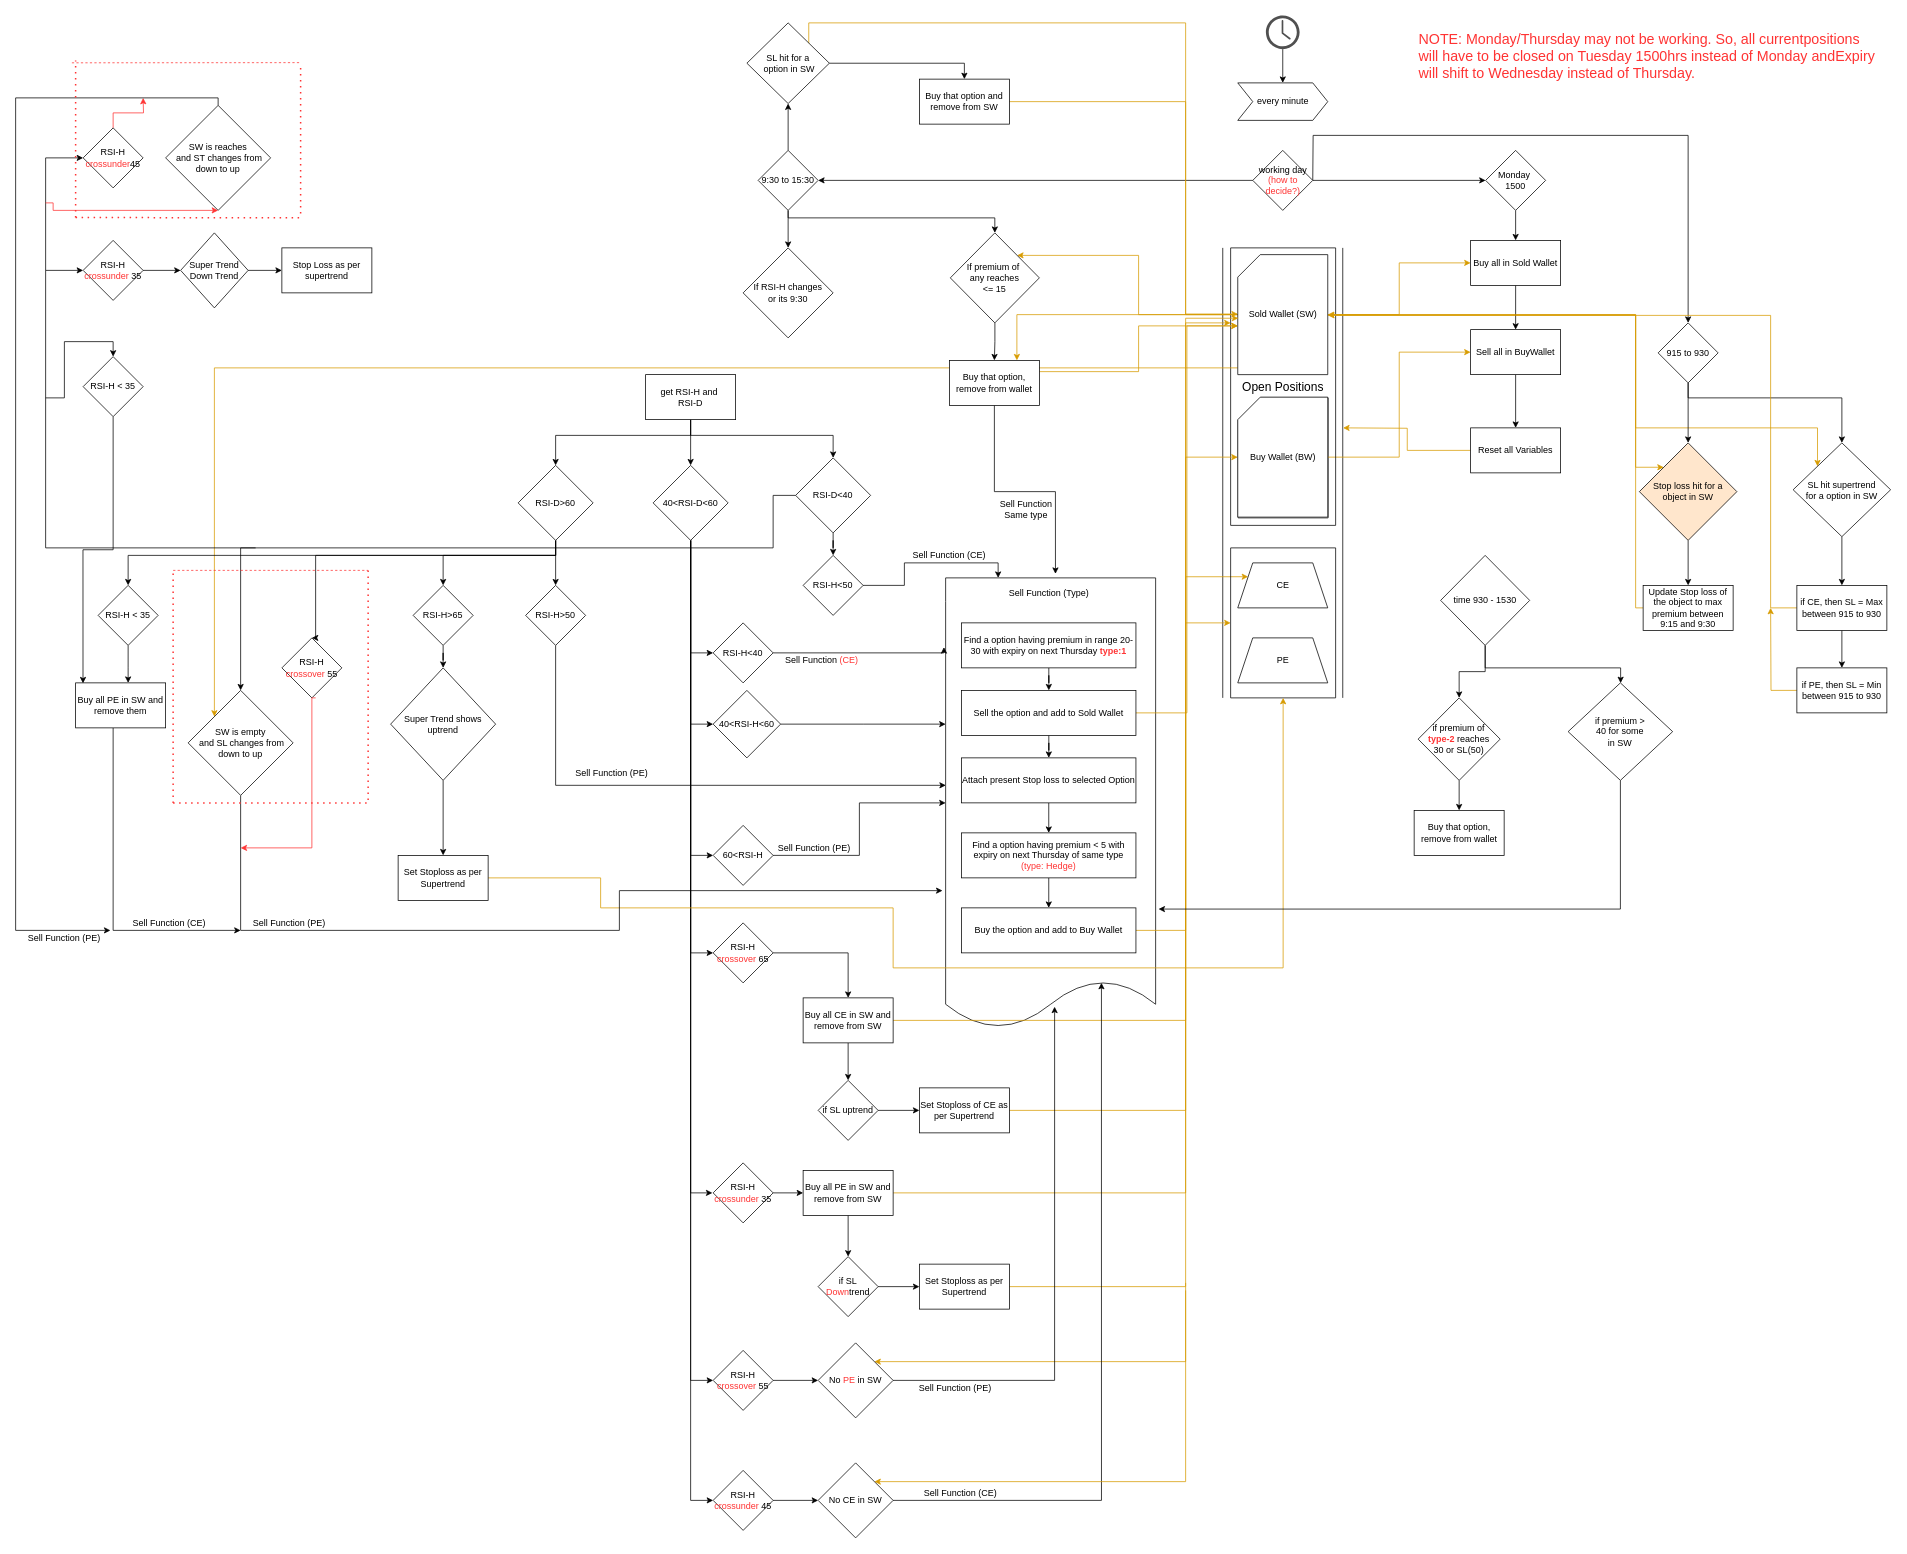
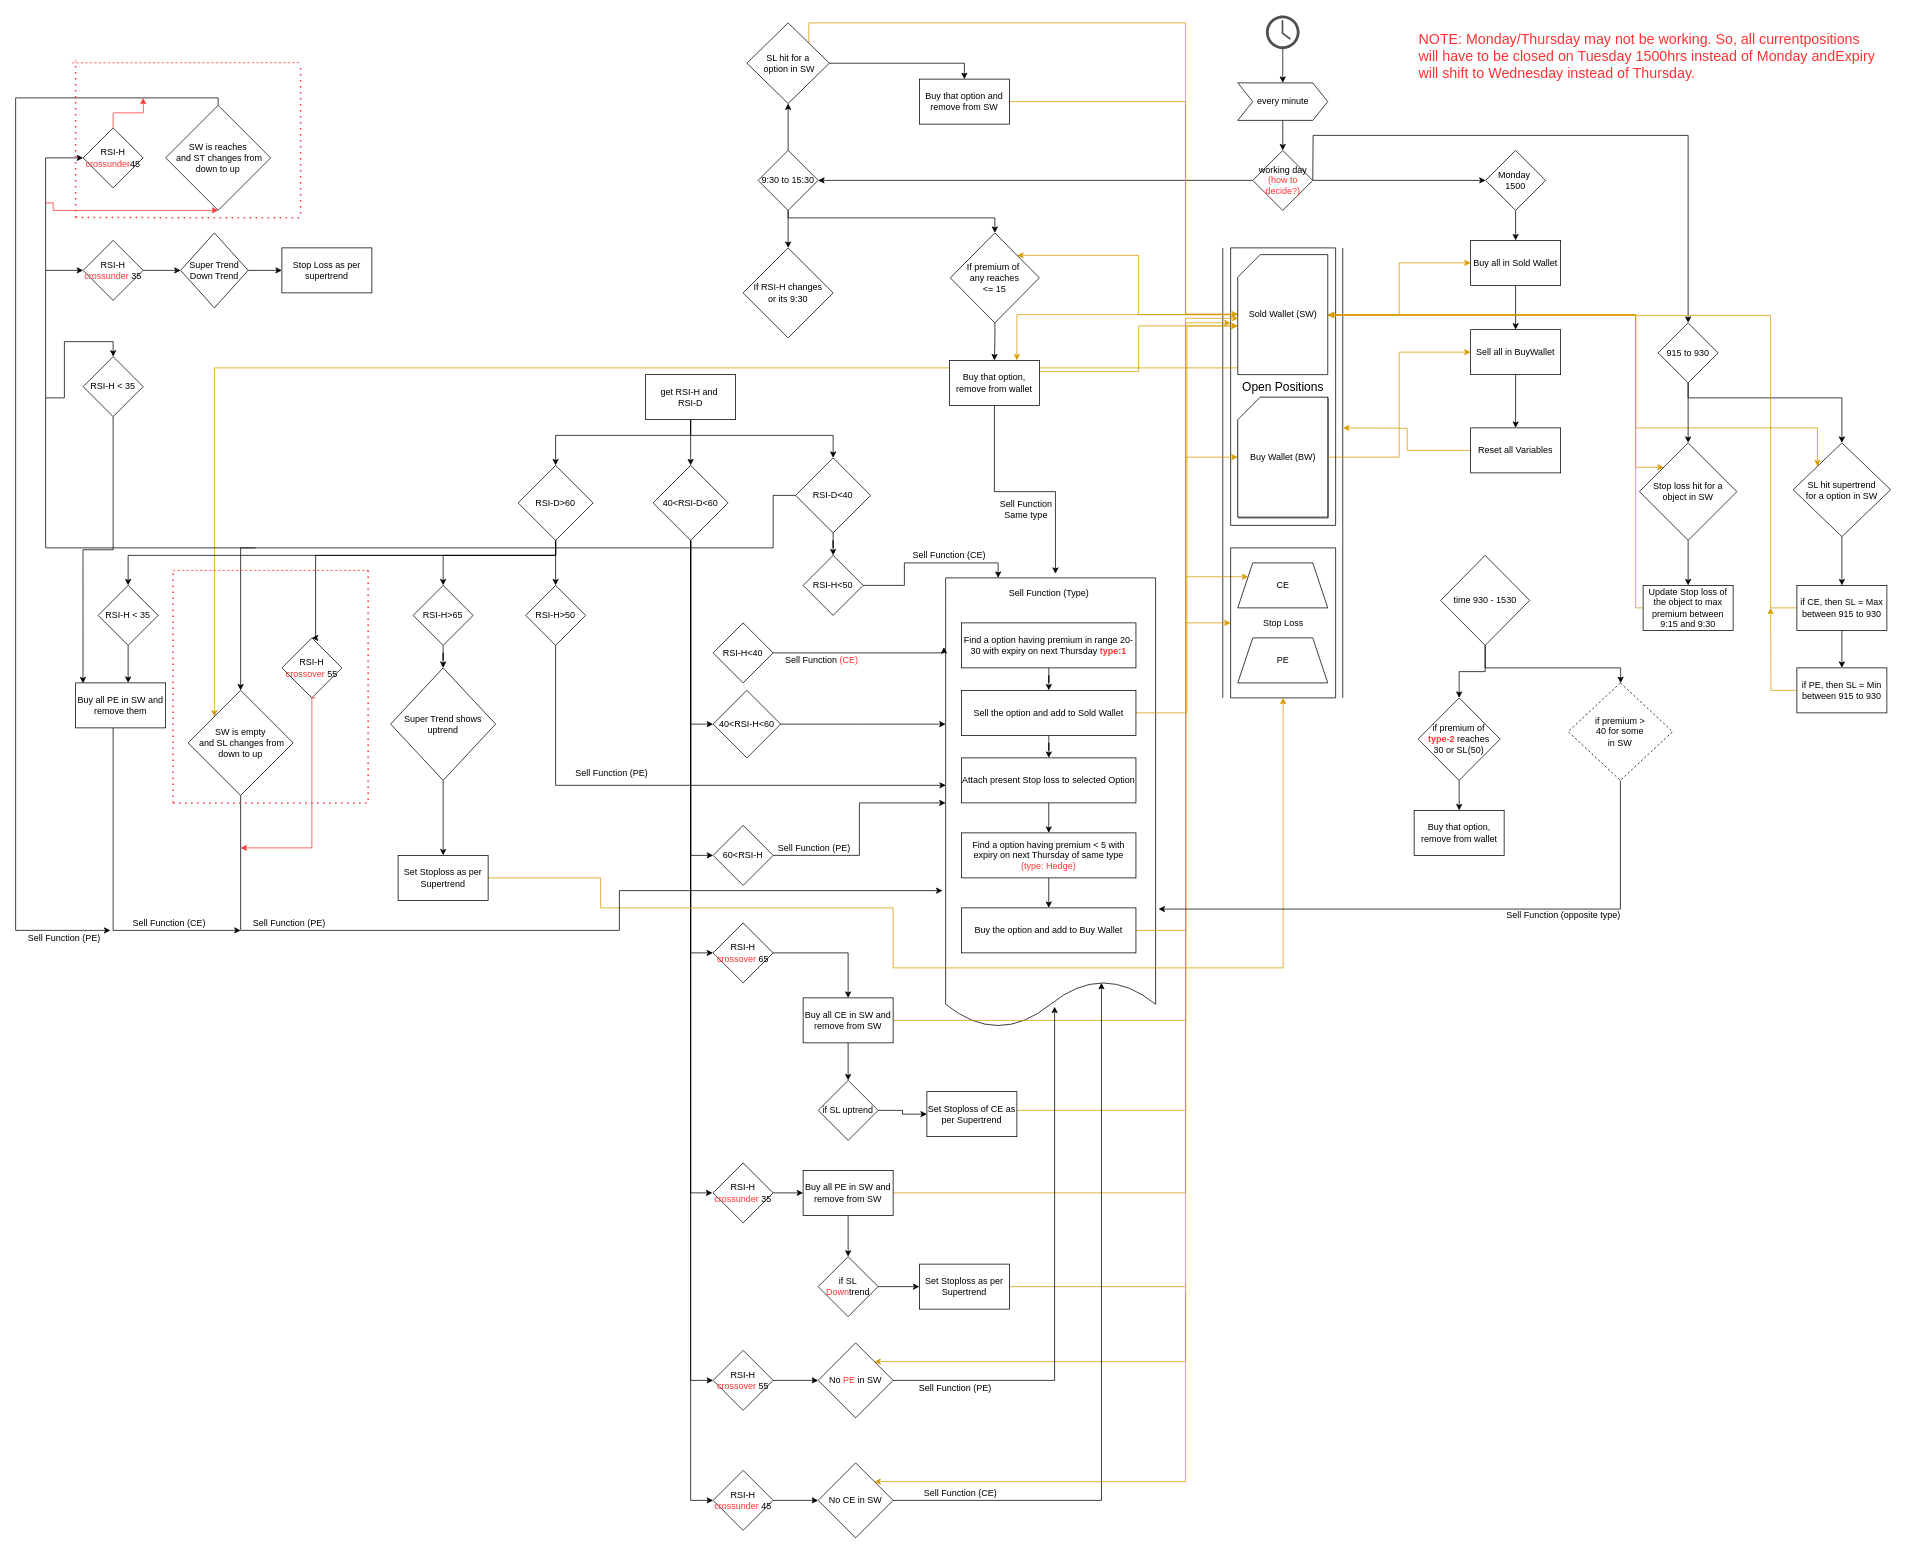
edge "every minute" -> "working day (how to decide?)": added
node "Stop loss hit for a object in SW": fillcolor #ffe6cc -> #ffffff
node "Stop Loss": added
edge "40<RSI-D<60" -> "RSI-H<40": removed
node "if premium > 40 for some in SW": style solid -> dashed
node "Sell Function (opposite type)": added
node "Set Stoploss of CE as per Supertrend": moved (964, 1110) -> (972, 1114)
